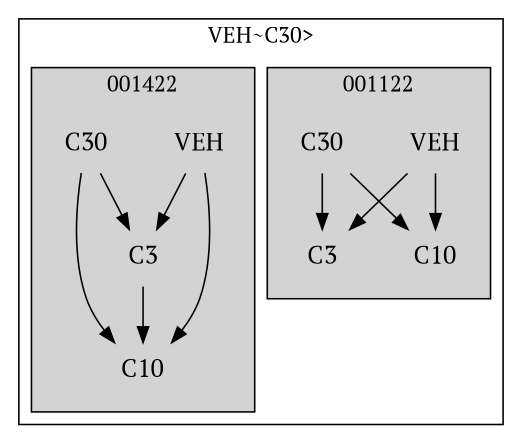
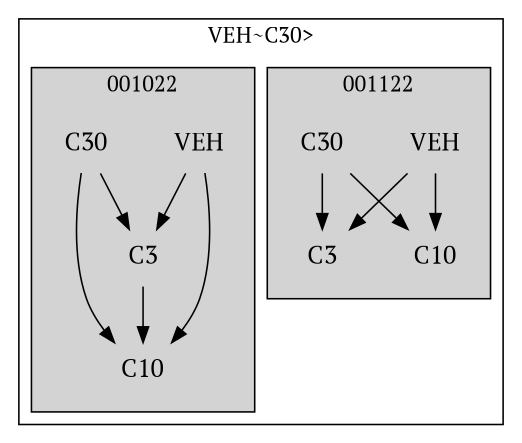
cluster "001422": label "001422" -> "001022"
